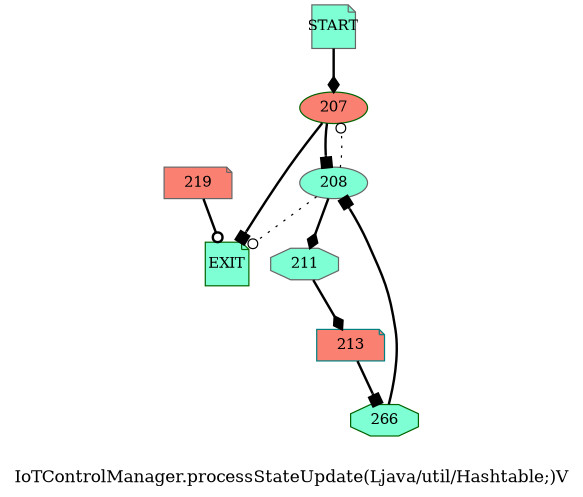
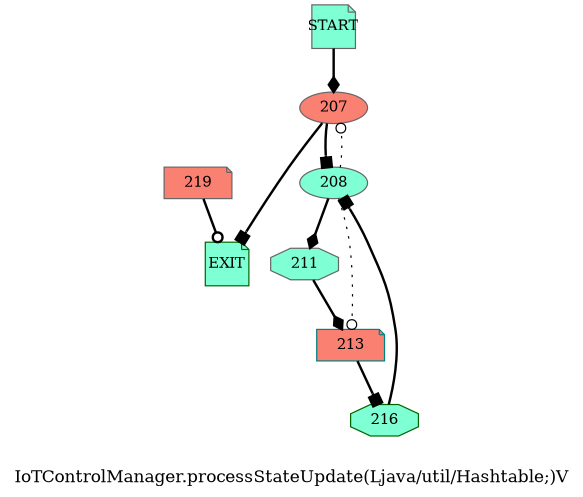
node "207": color darkgreen -> gray40
edge "208" -> "EXIT": now "208" -> "213"
node "266": label "266" -> "216"
